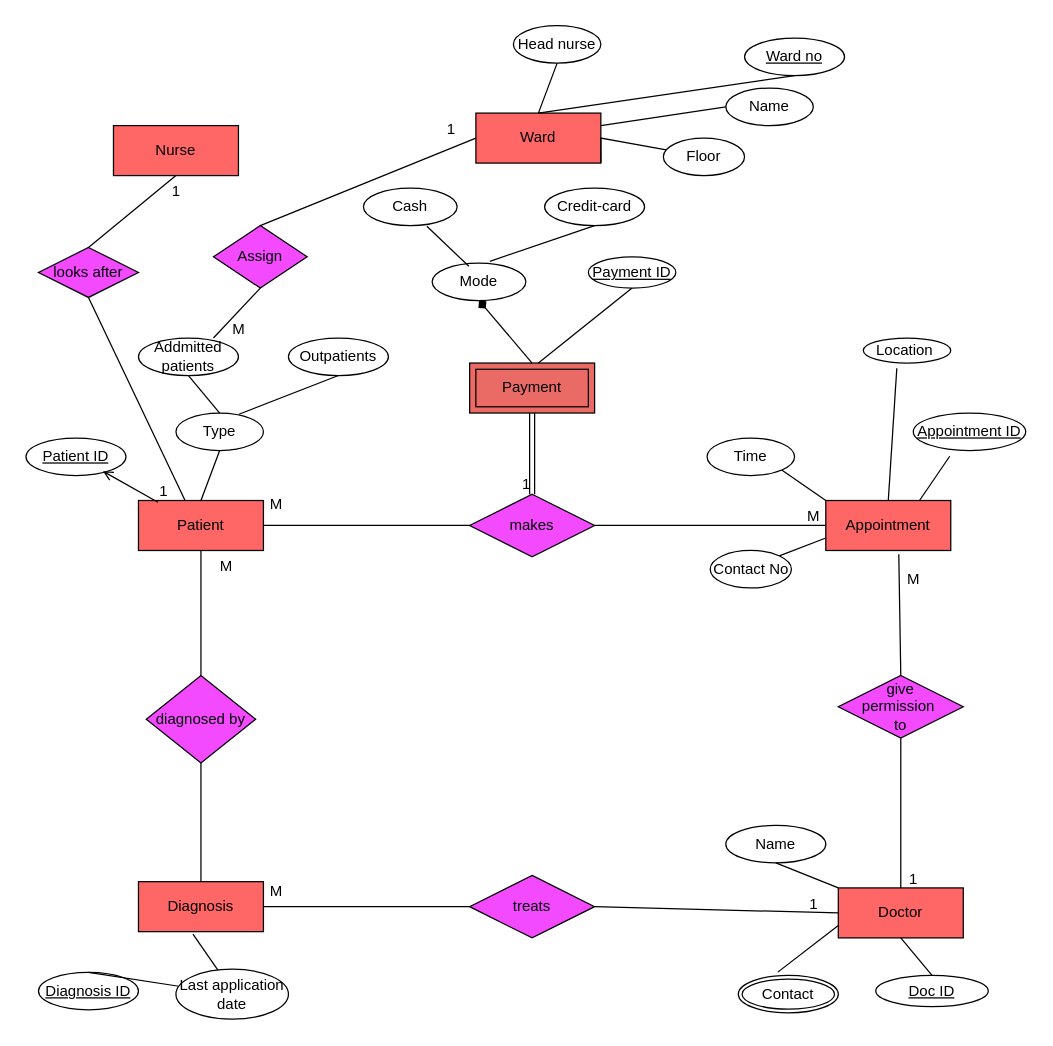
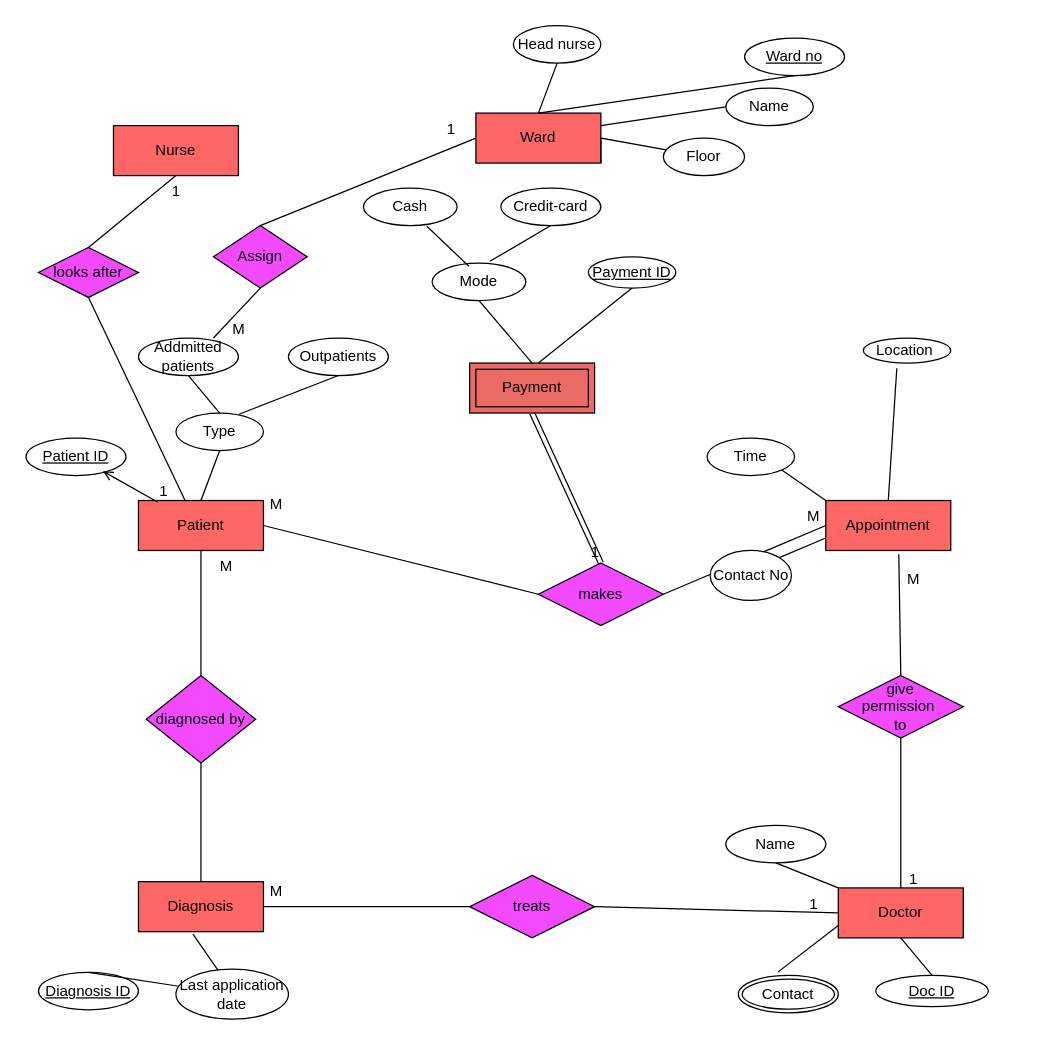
node "Credit-card": moved (594, 207) -> (551, 207)
edge "Payment" -> "Mode": arrowhead diamond -> none
node "Appointment ID": removed
edge "Appointment ID" -- "Appointment": removed
node "makes": moved (532, 526) -> (601, 594)
node "Contact No": size 81x38 -> 81x50
